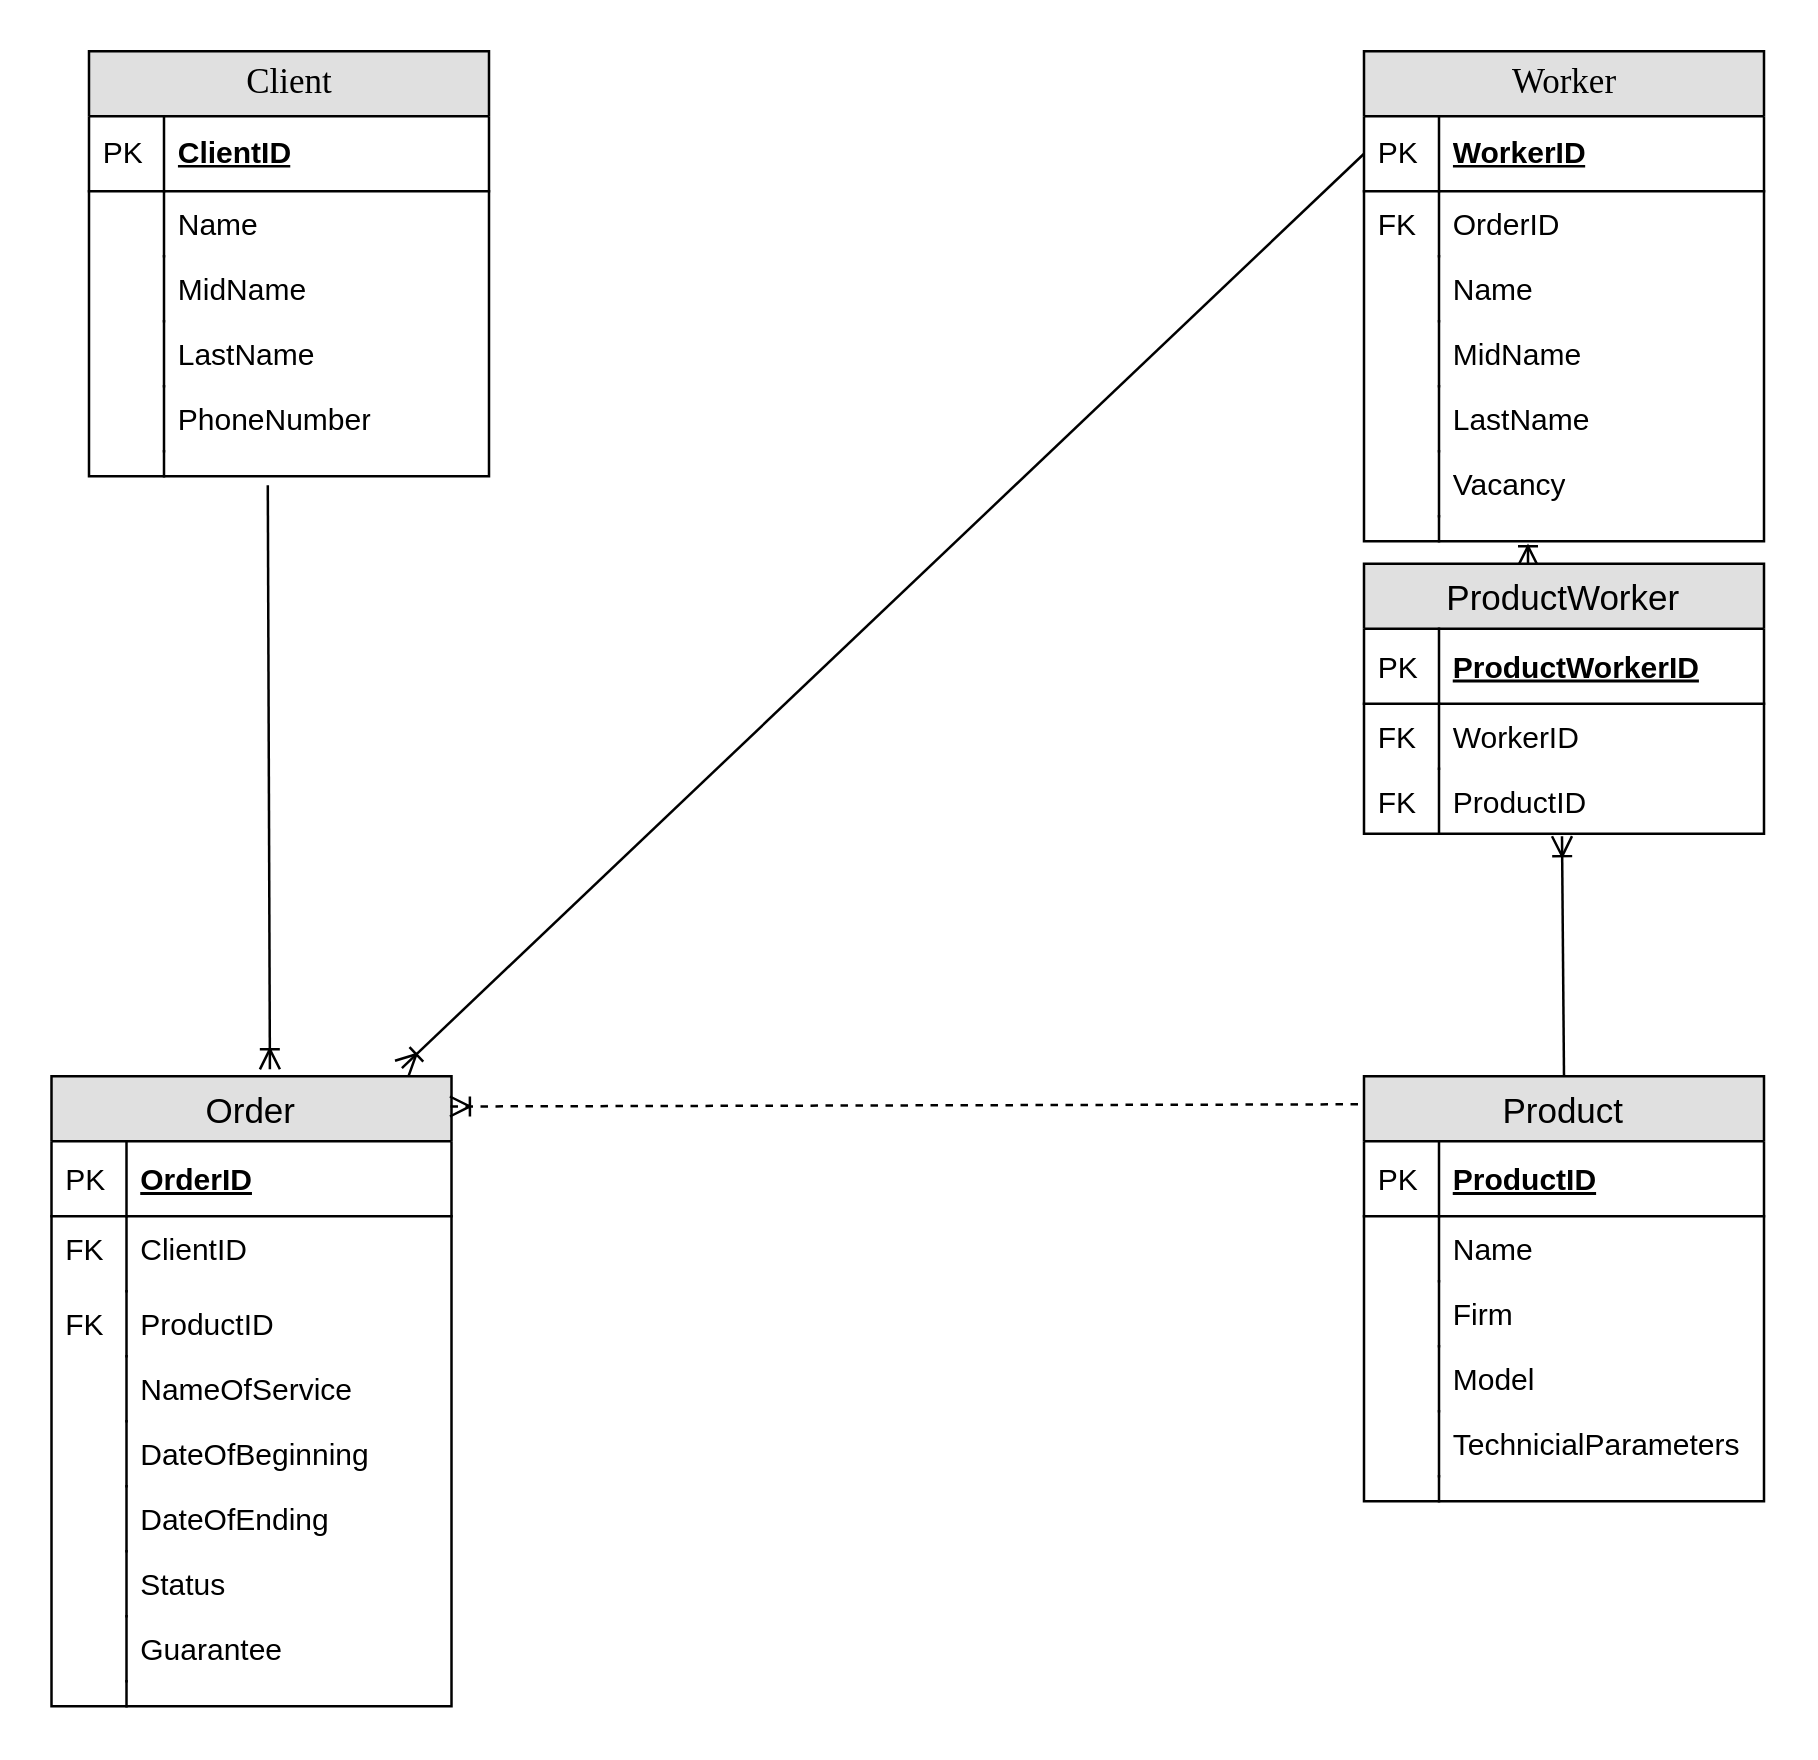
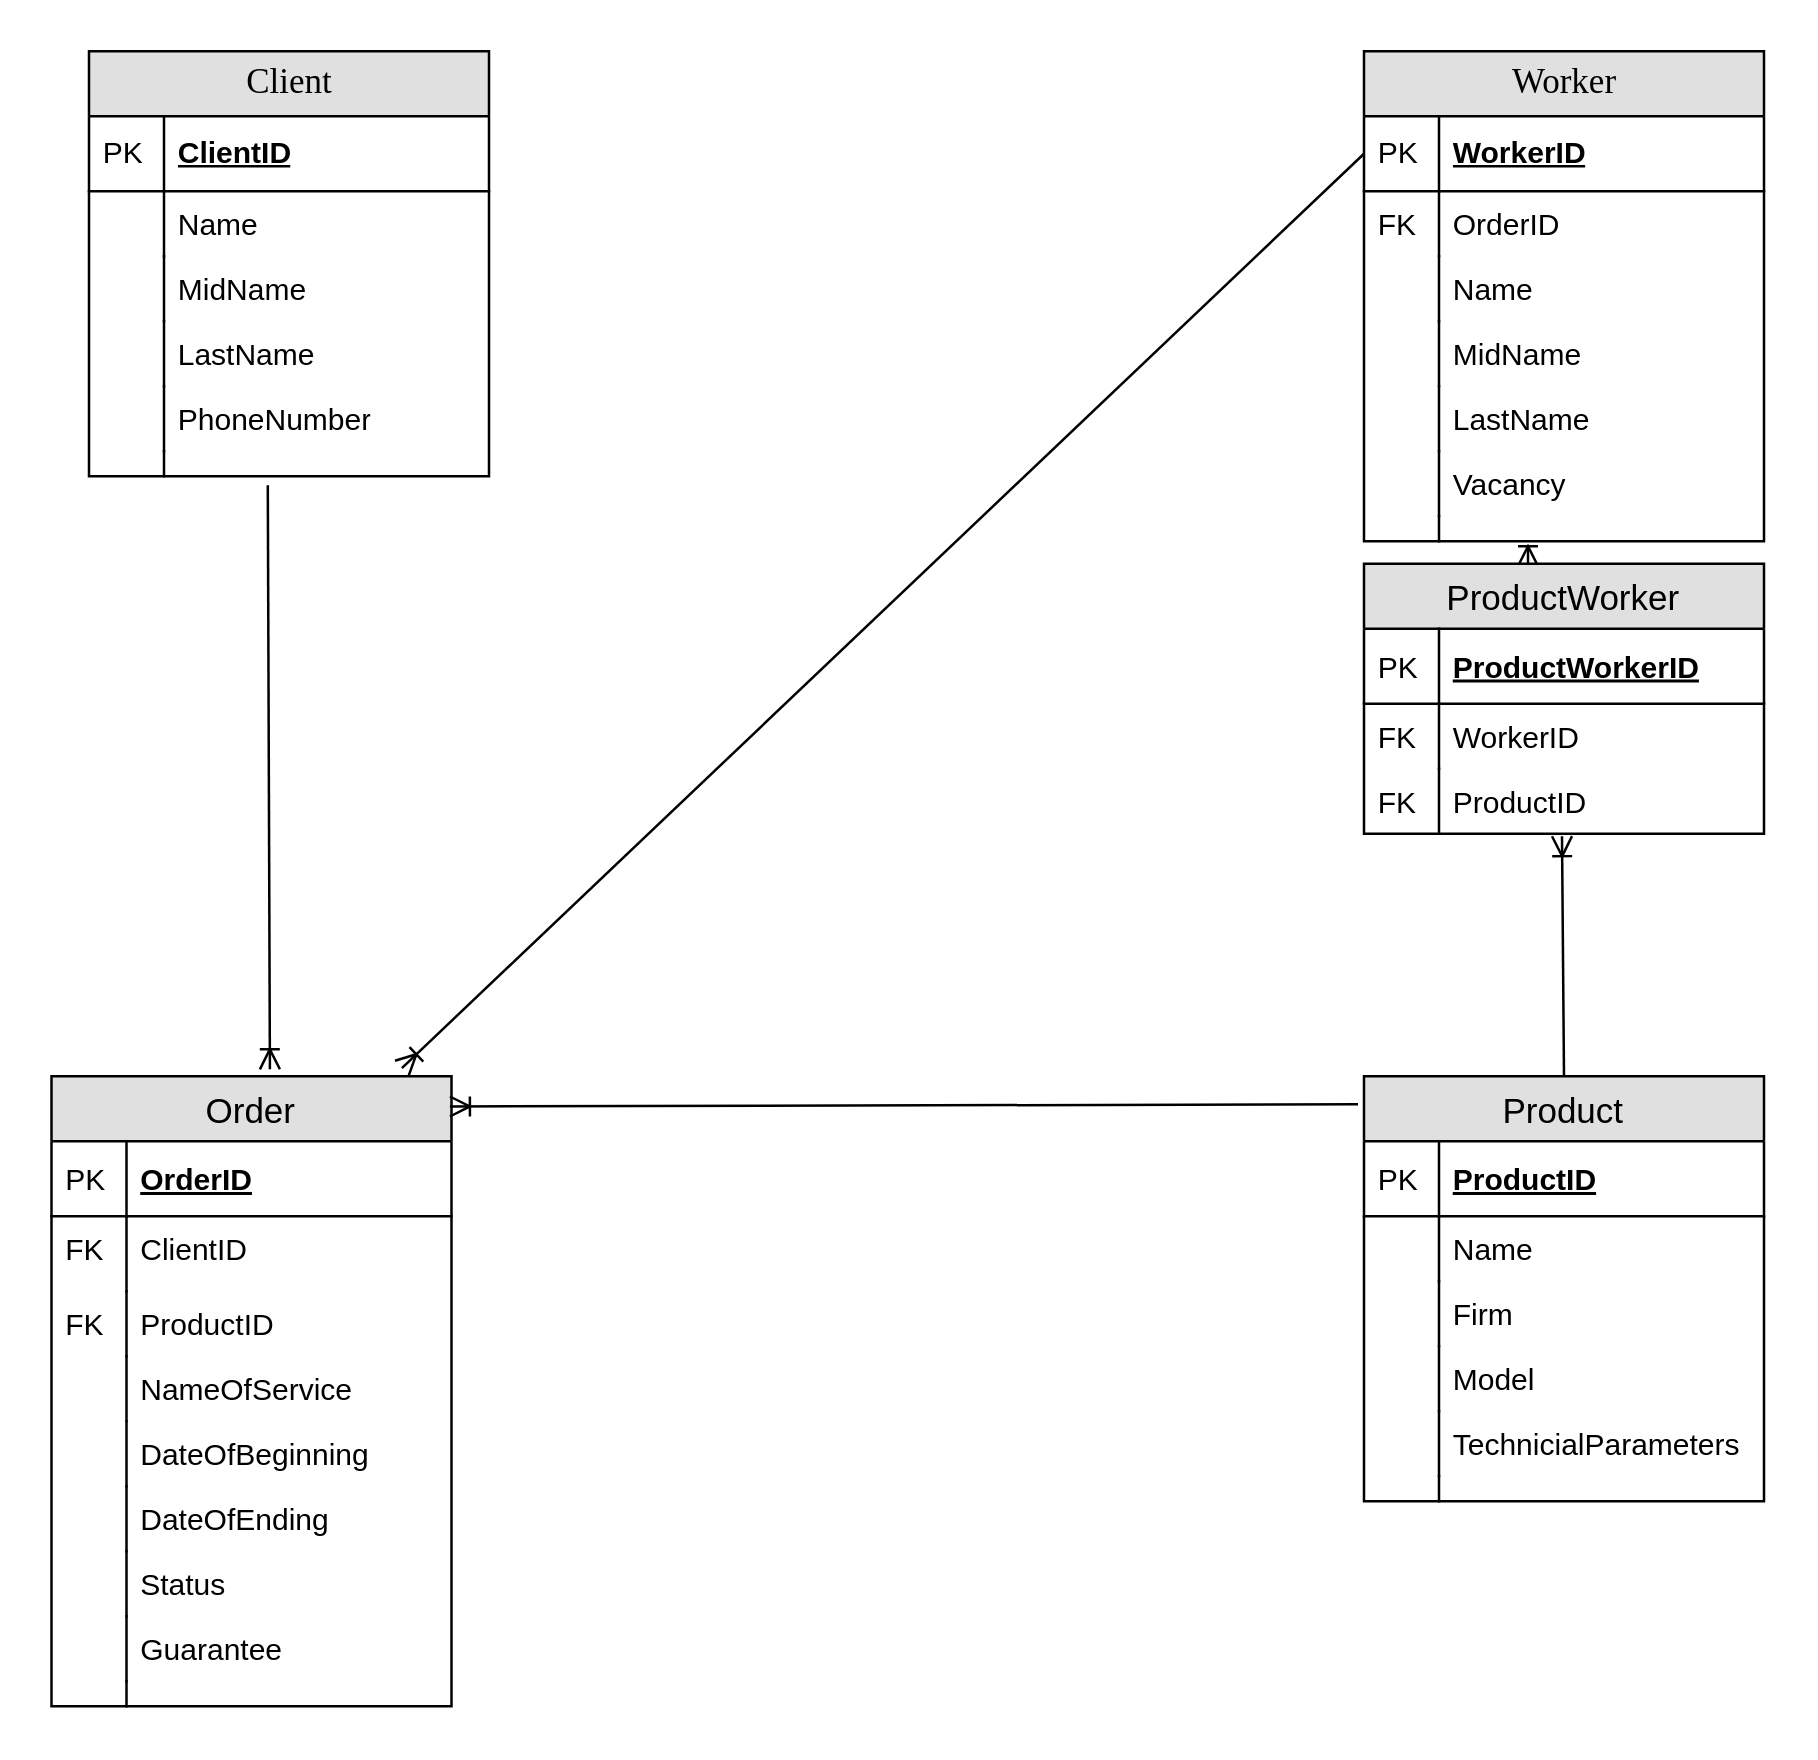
edge "Product" -> "Order": style dashed -> solid
